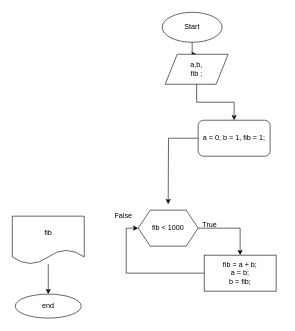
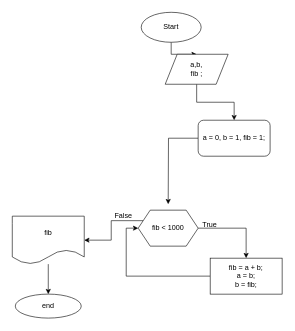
node "Start": moved (192, 27) -> (171, 27)
edge "fib < 1000" -> "fib": added
node "fib = a + b; a = b; b = fib;": moved (240, 273) -> (246, 276)
